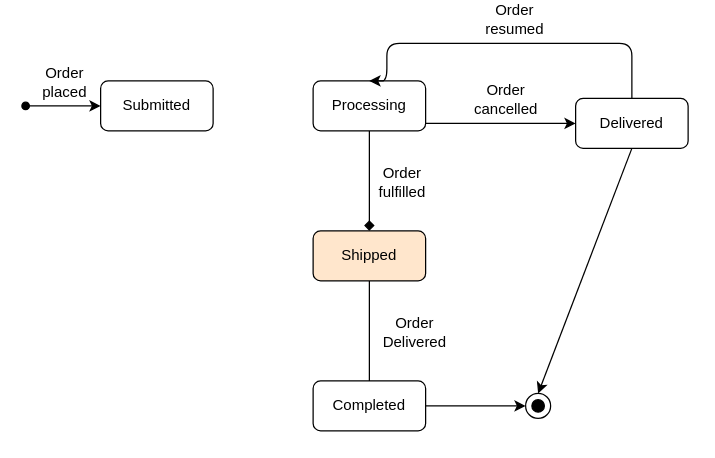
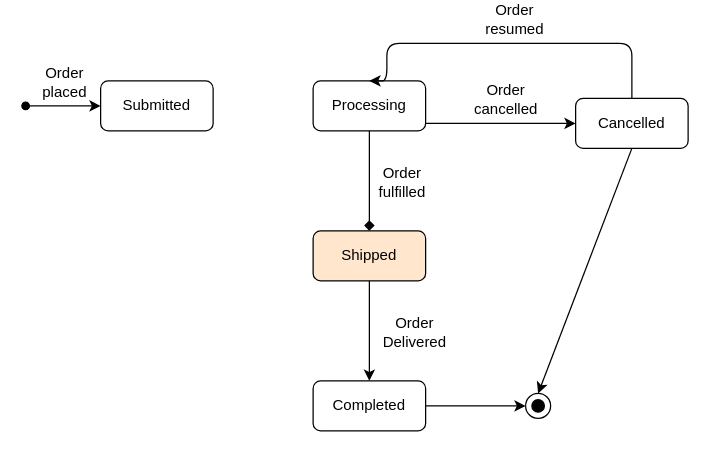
node "Delivered": label "Delivered" -> "Cancelled"
edge "Shipped" -- "Completed": arrowhead none -> classic
